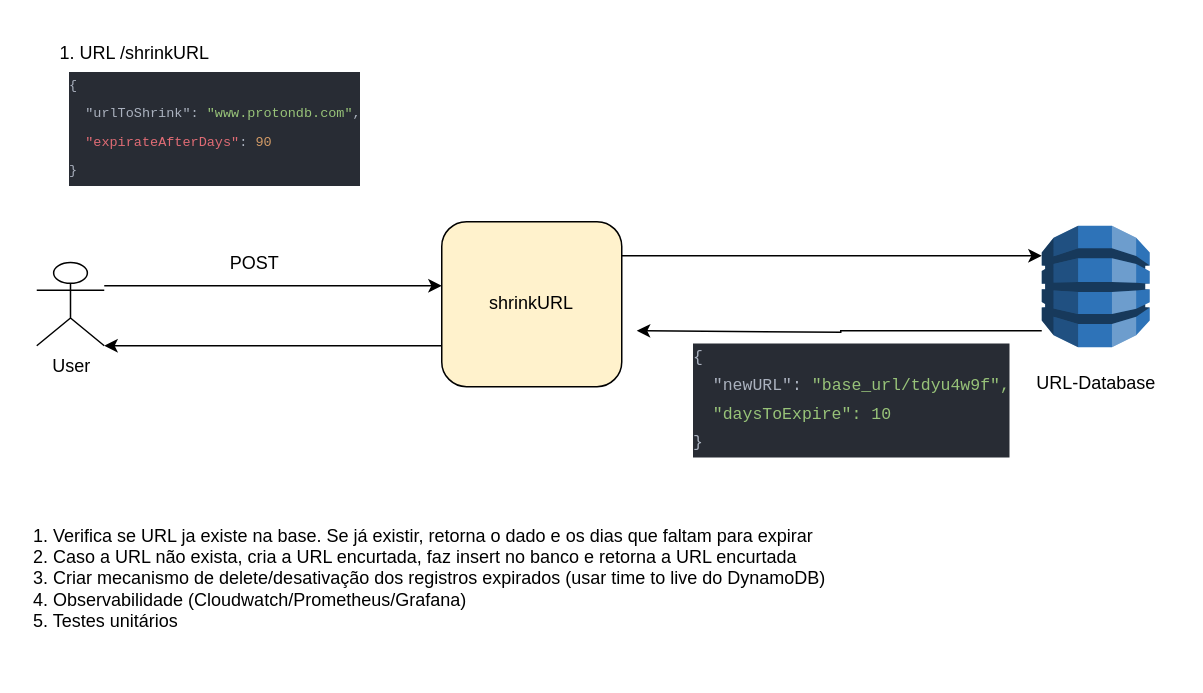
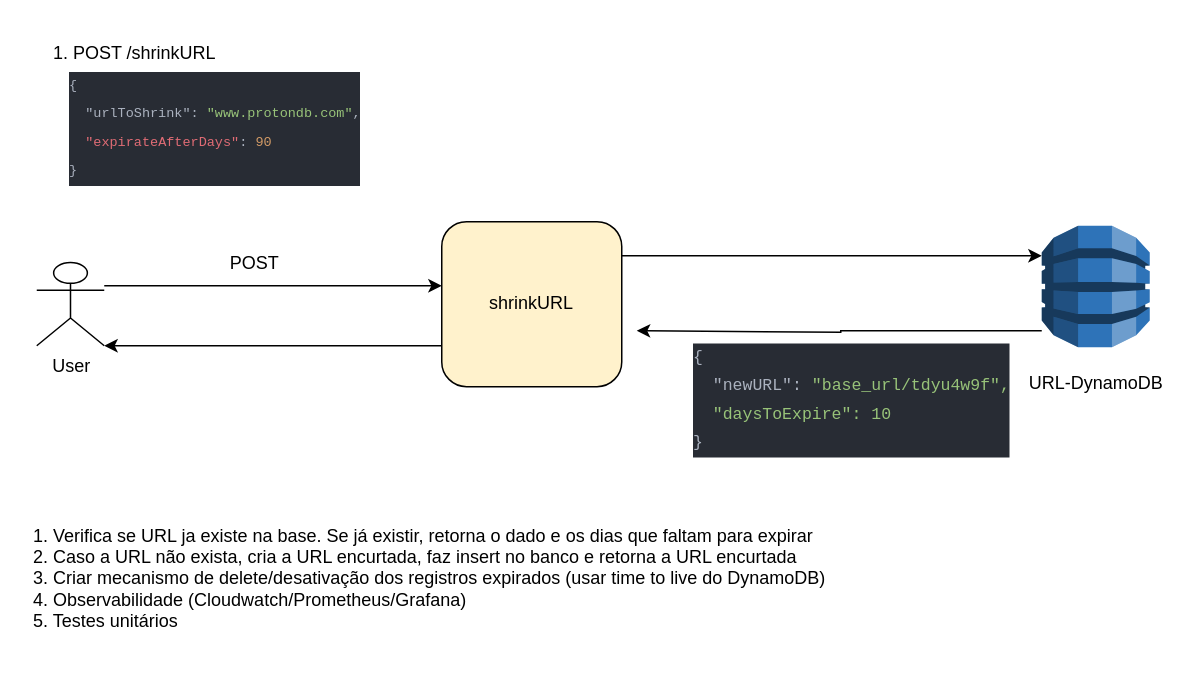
node "1. URL /shrinkURL": label "1. URL /shrinkURL" -> "1. POST /shrinkURL"
node "URL-Database": label "URL-Database" -> "URL-DynamoDB"
